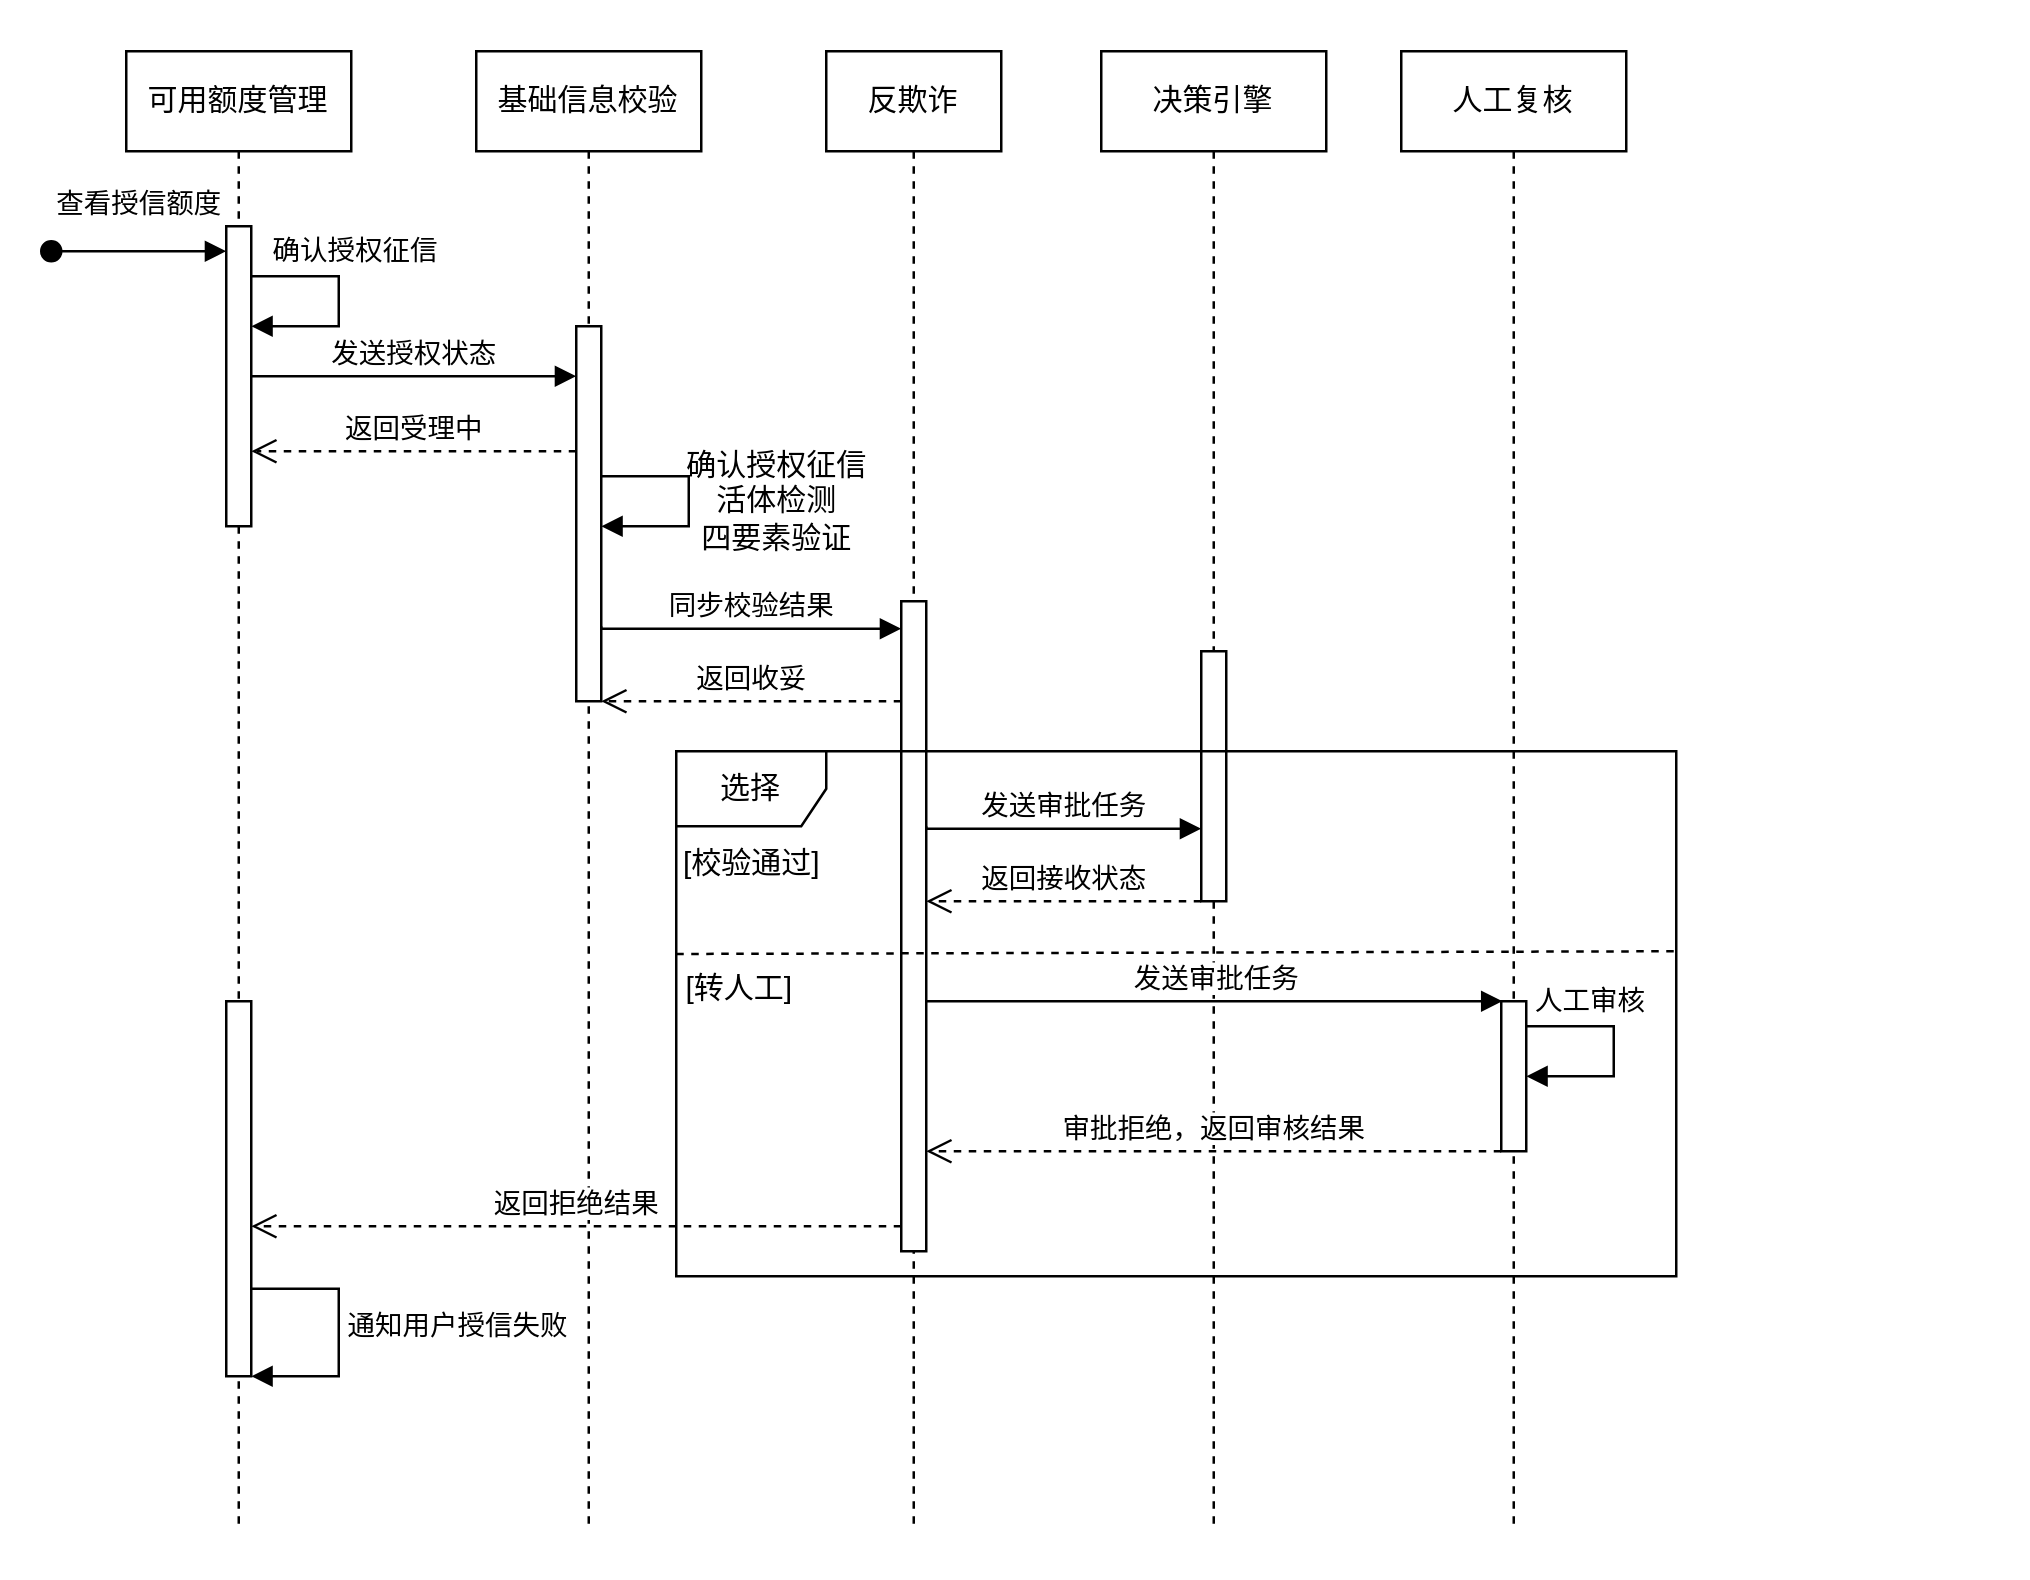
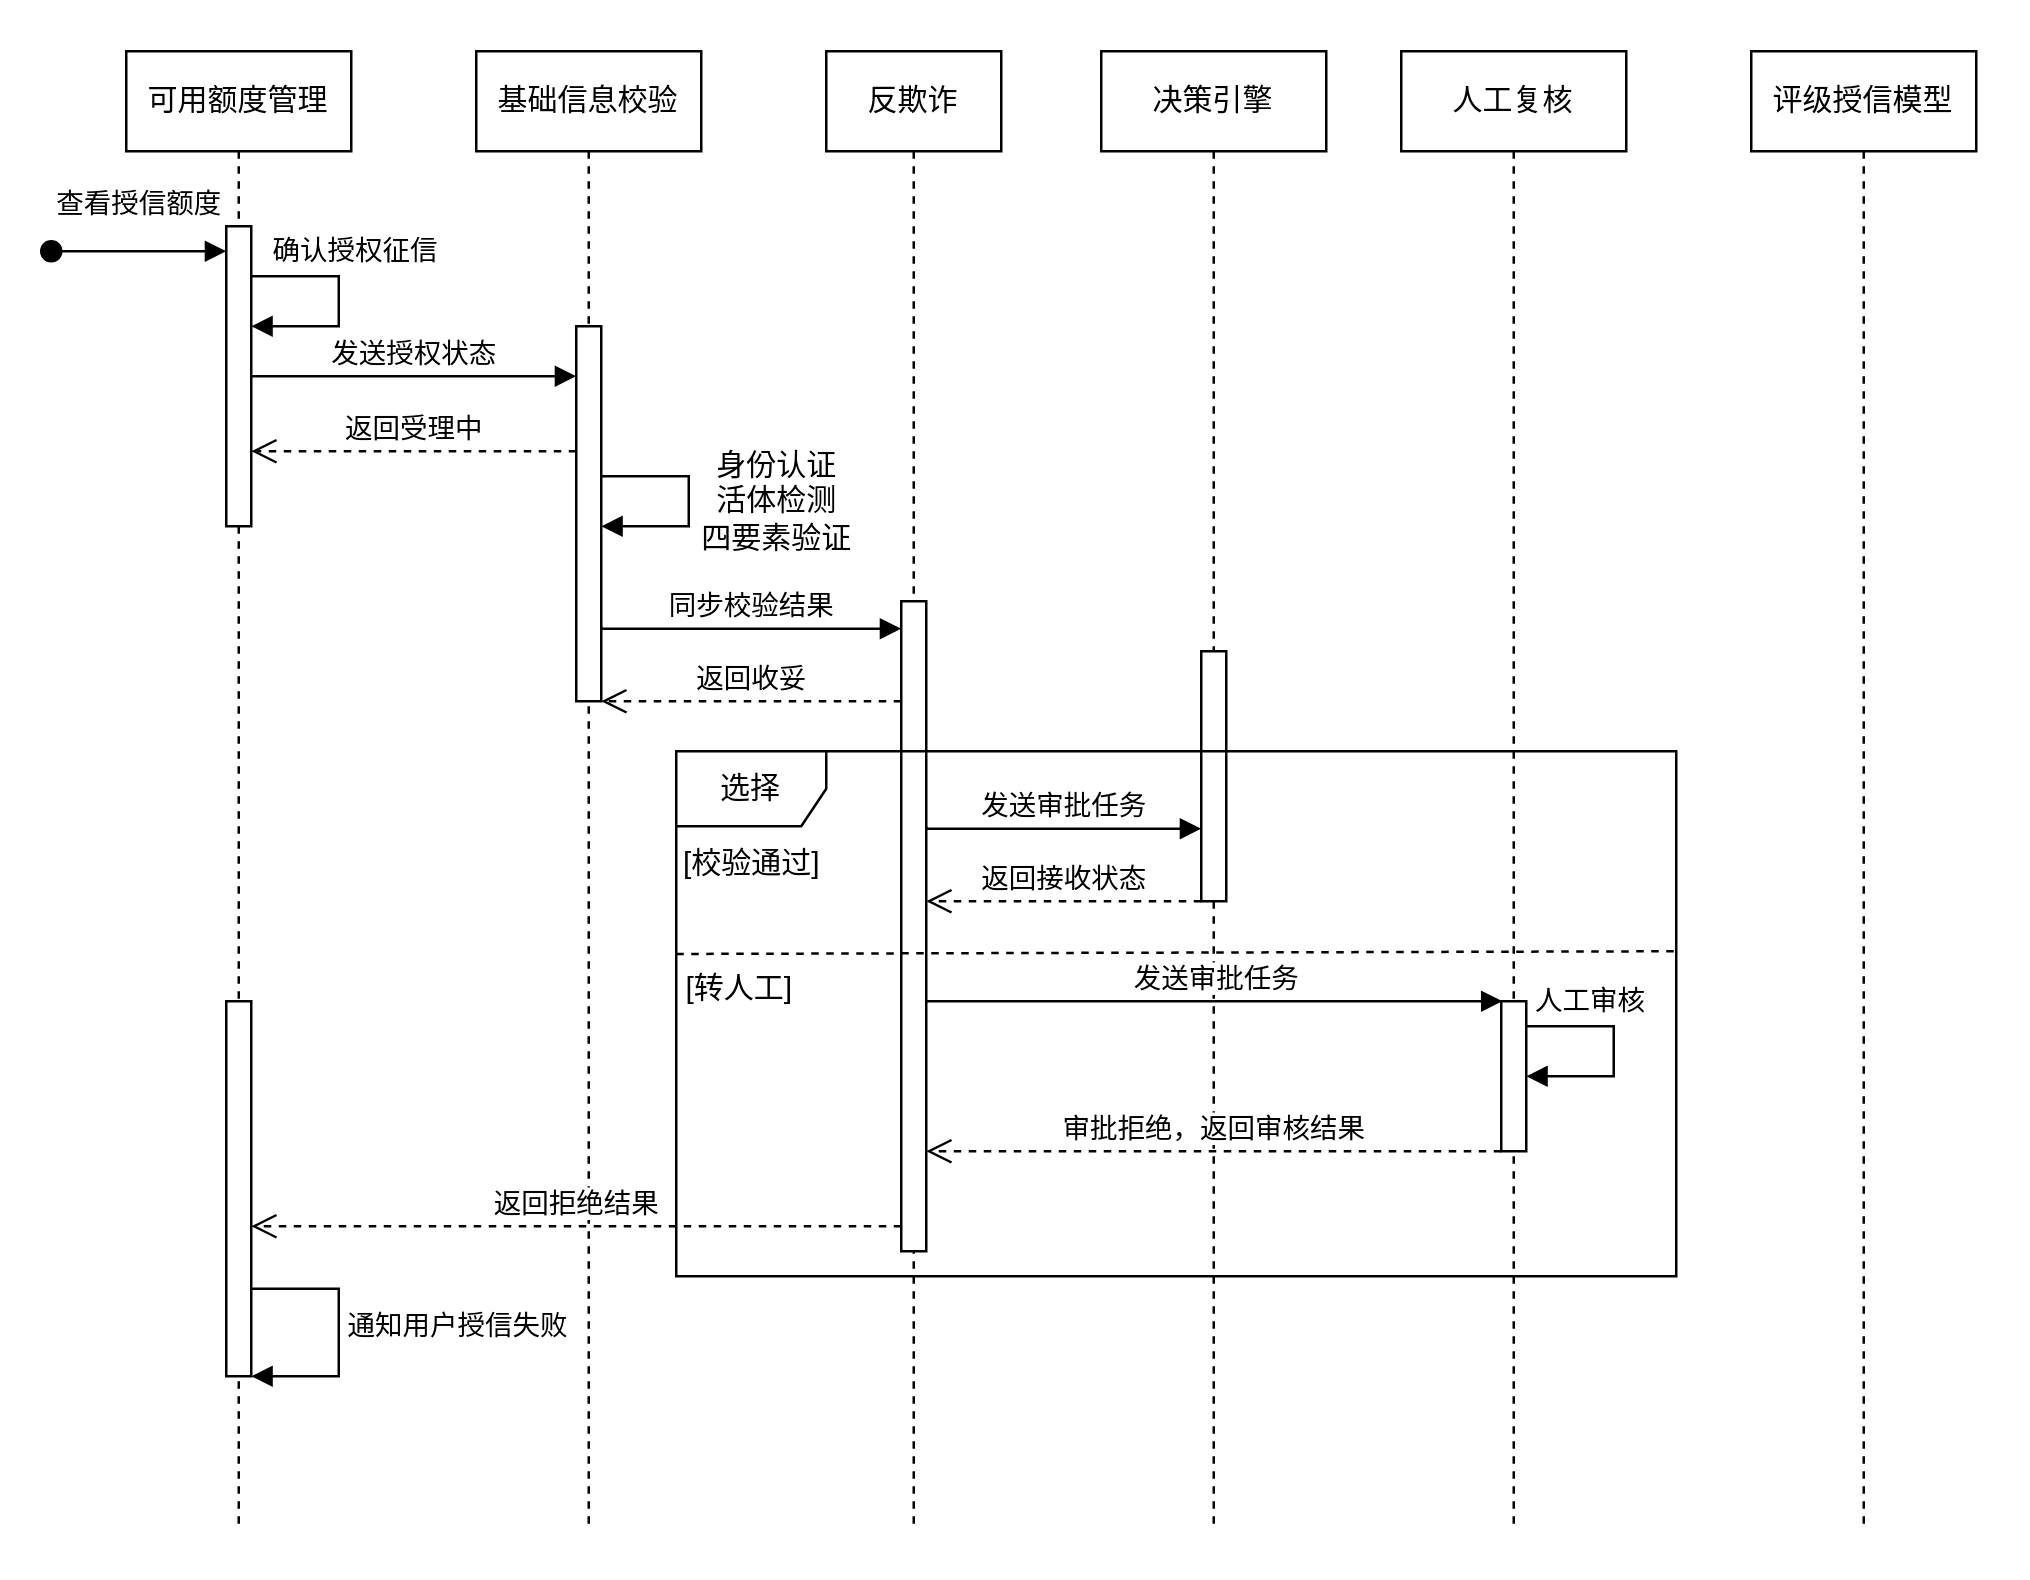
node "确认授权征信 活体检测 四要素验证": label "确认授权征信 活体检测 四要素验证" -> "身份认证 活体检测 四要素验证"
node "评级授信模型": added
